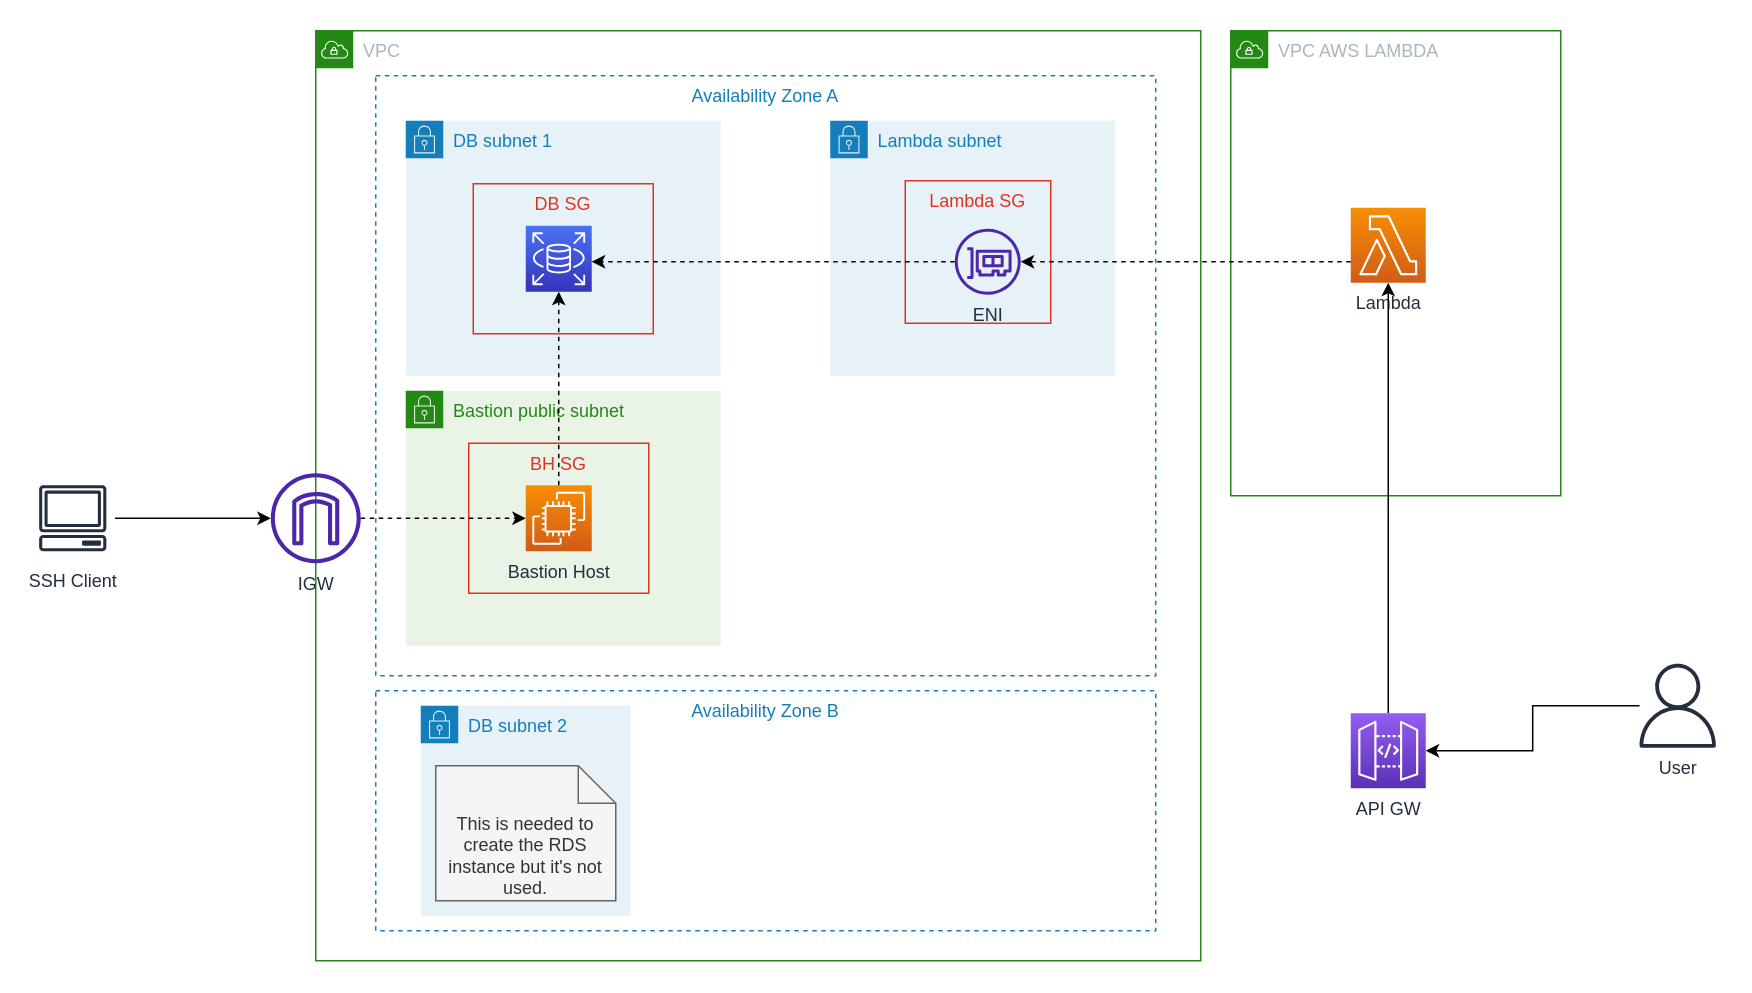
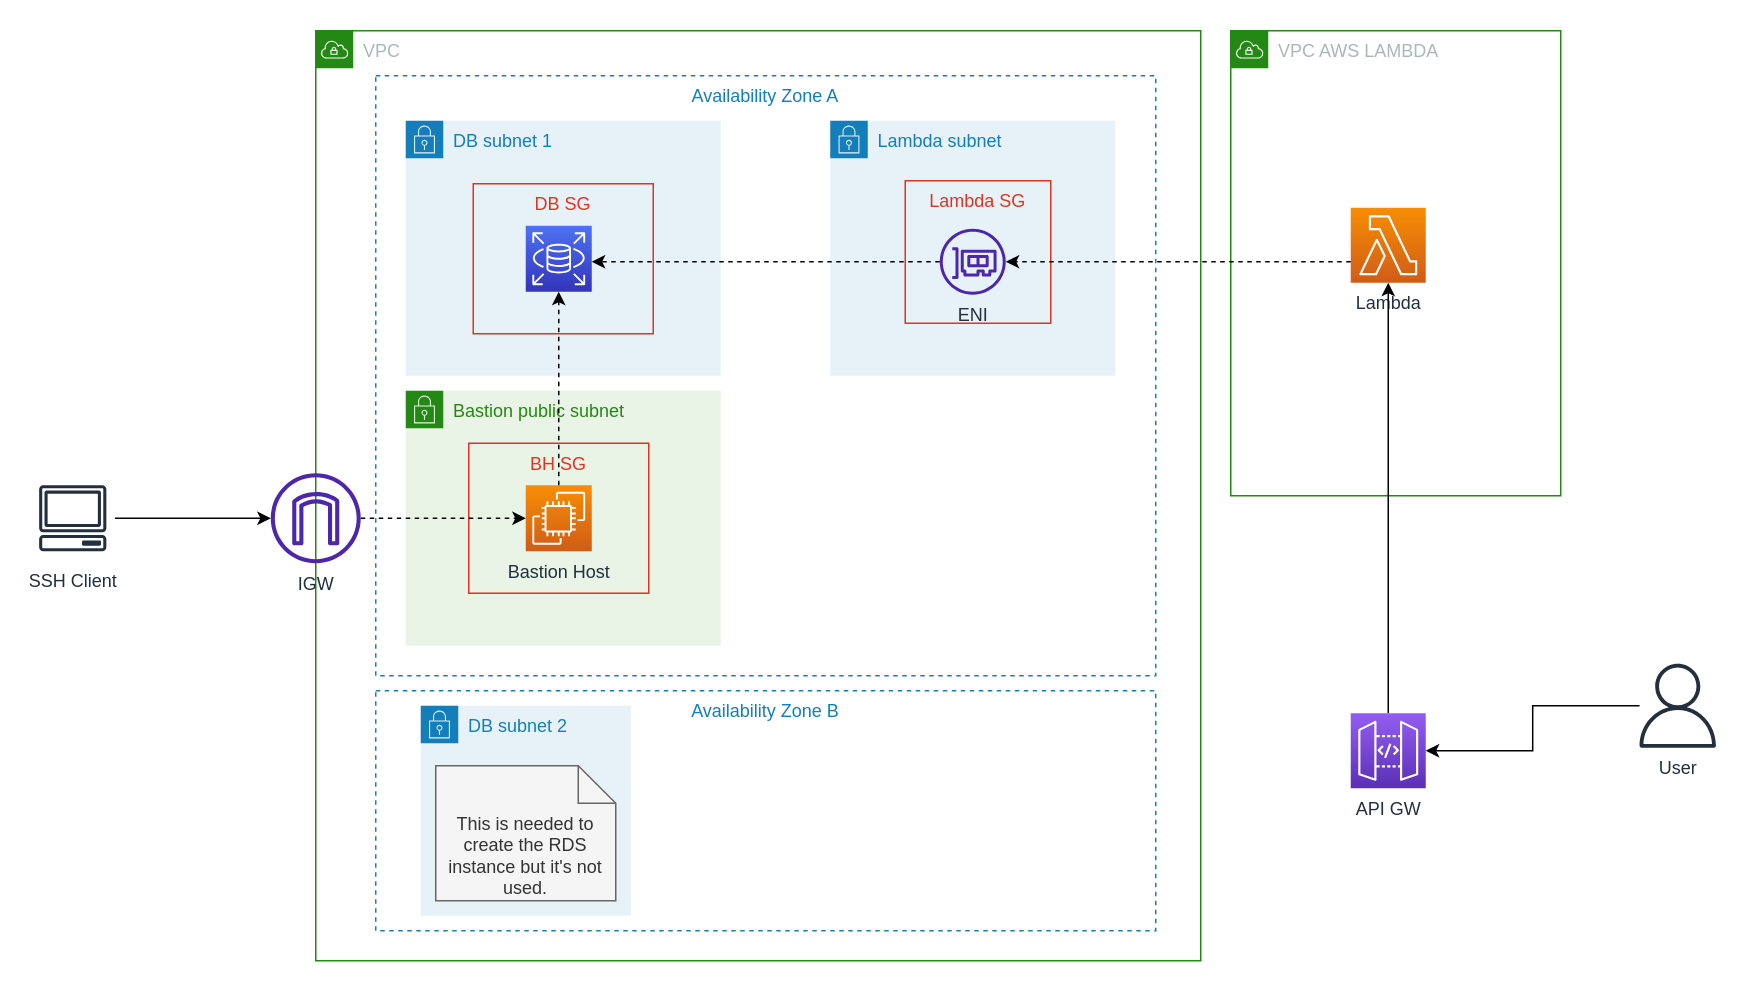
node "ENI": moved (988, 262) -> (973, 262)
